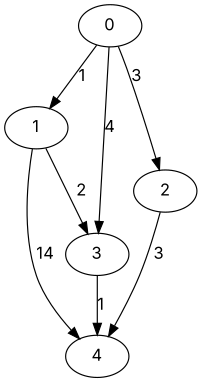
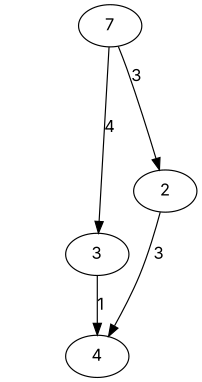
node "0": label "0" -> "7"
node "1": removed
